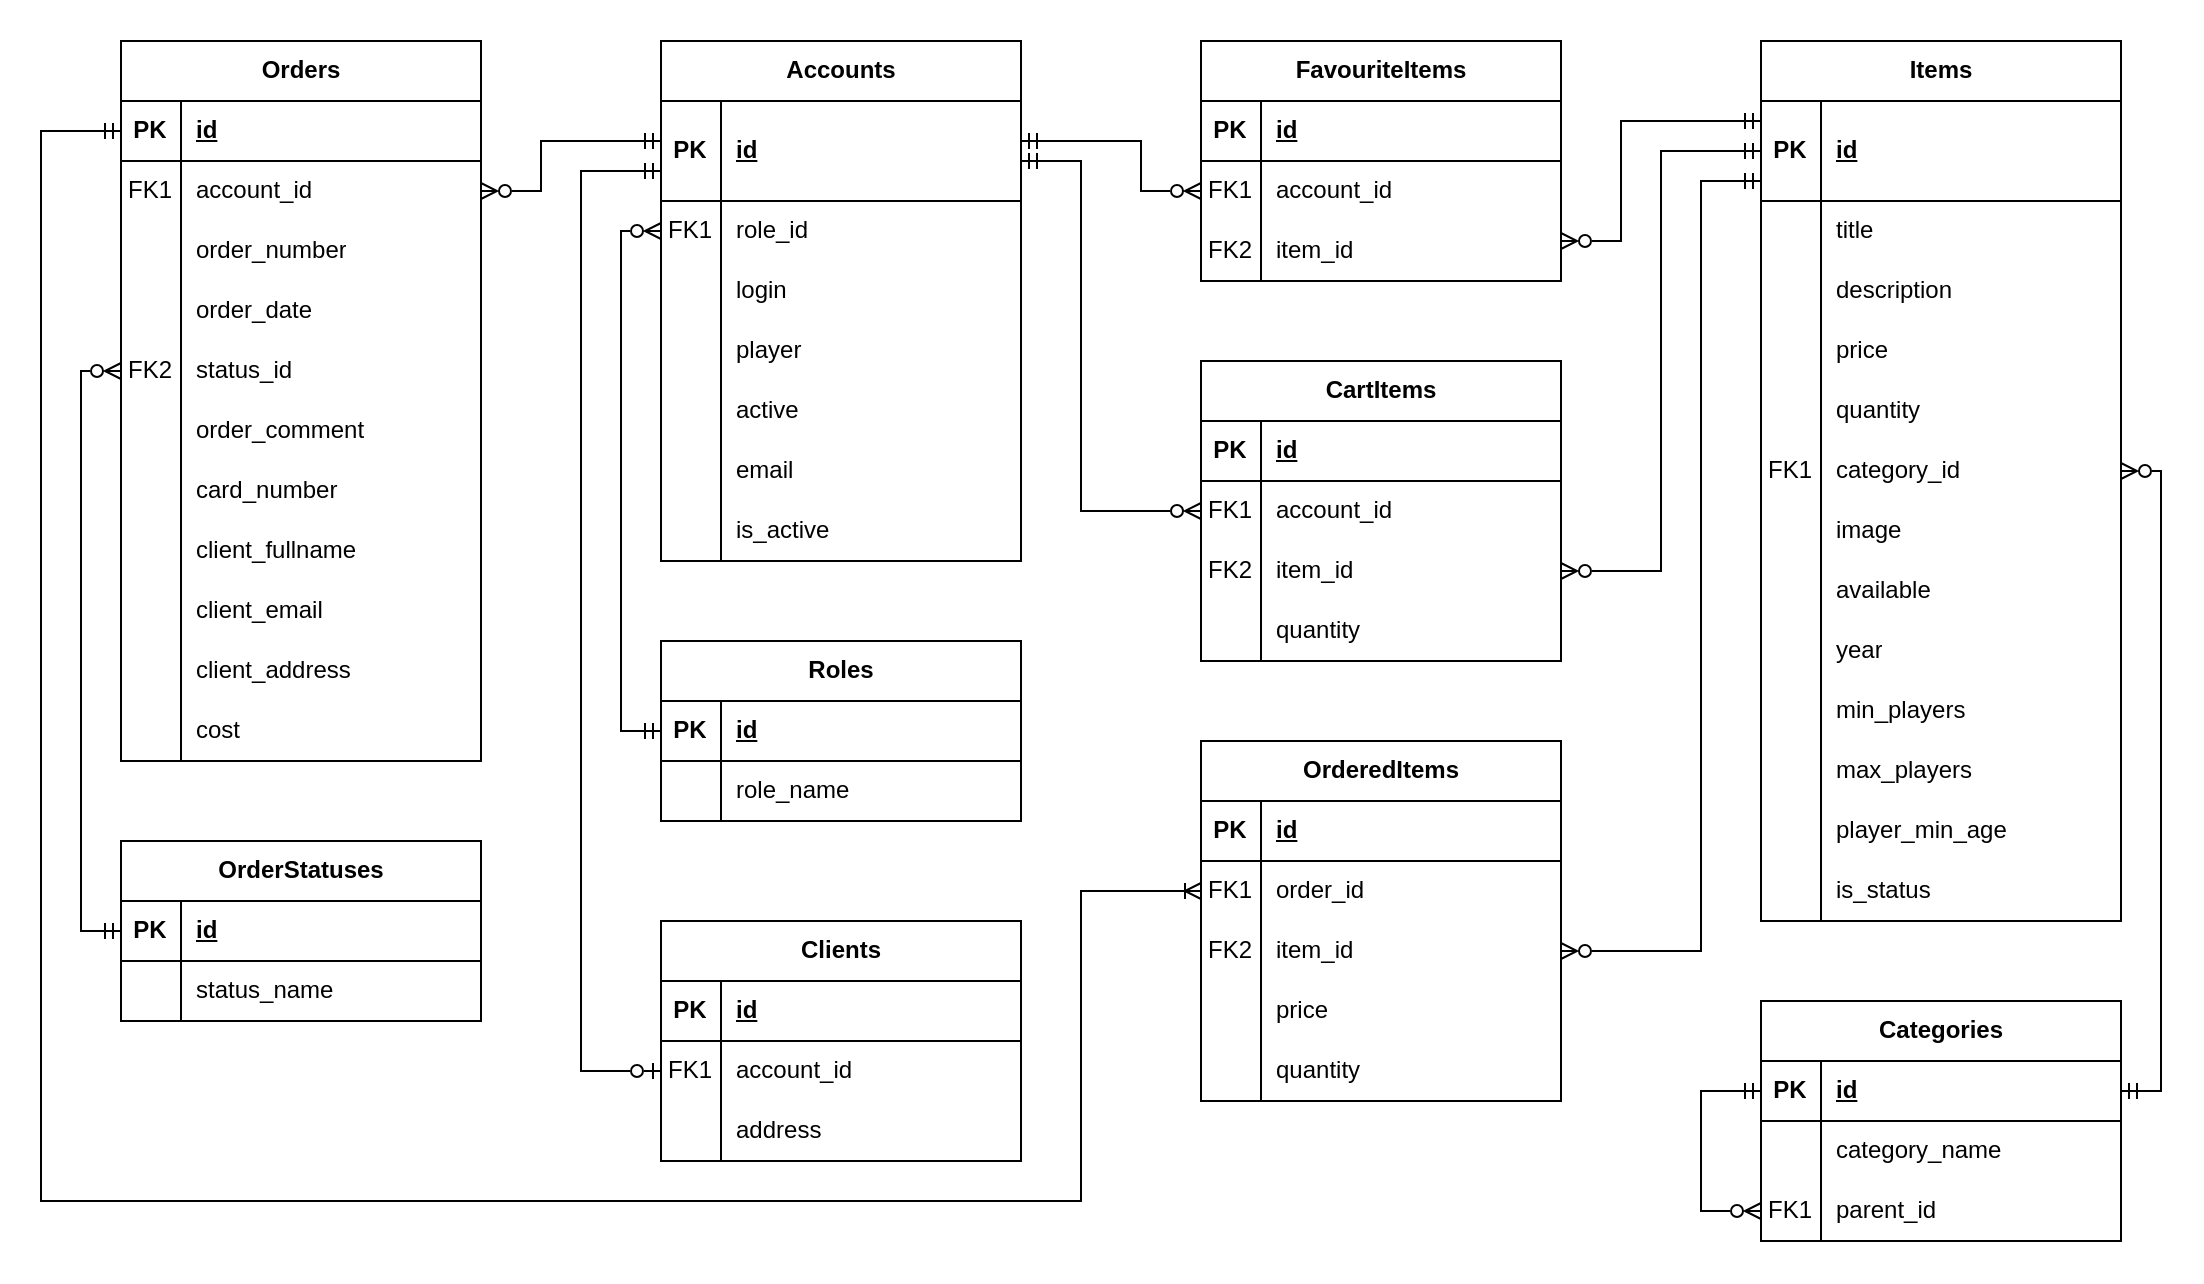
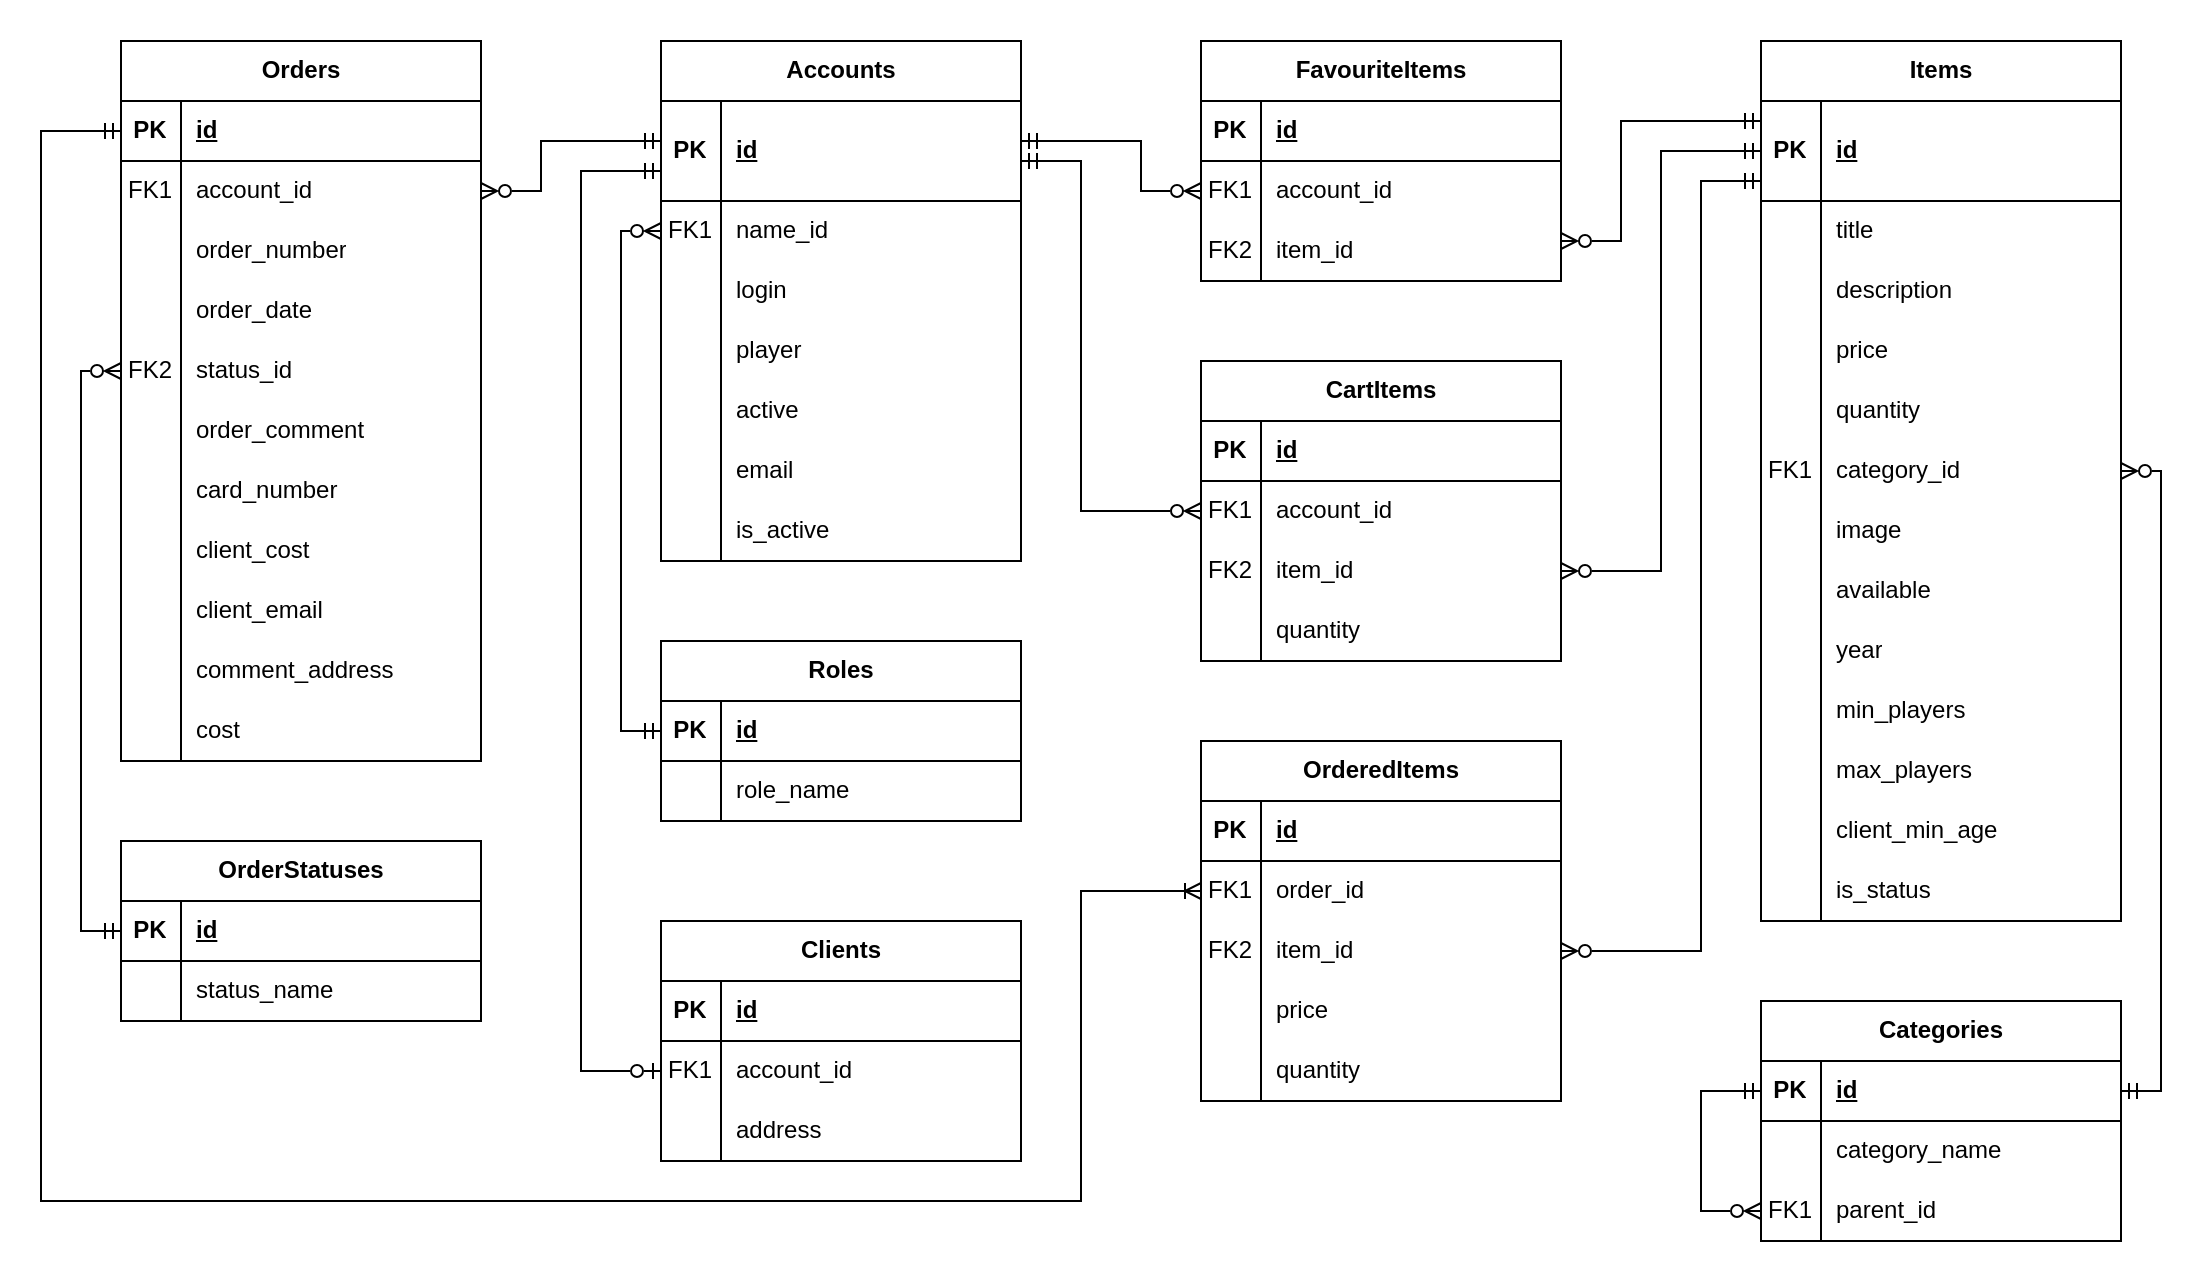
node "role_id": label "role_id" -> "name_id"
node "client_fullname": label "client_fullname" -> "client_cost"
node "client_address": label "client_address" -> "comment_address"
node "player_min_age": label "player_min_age" -> "client_min_age"
